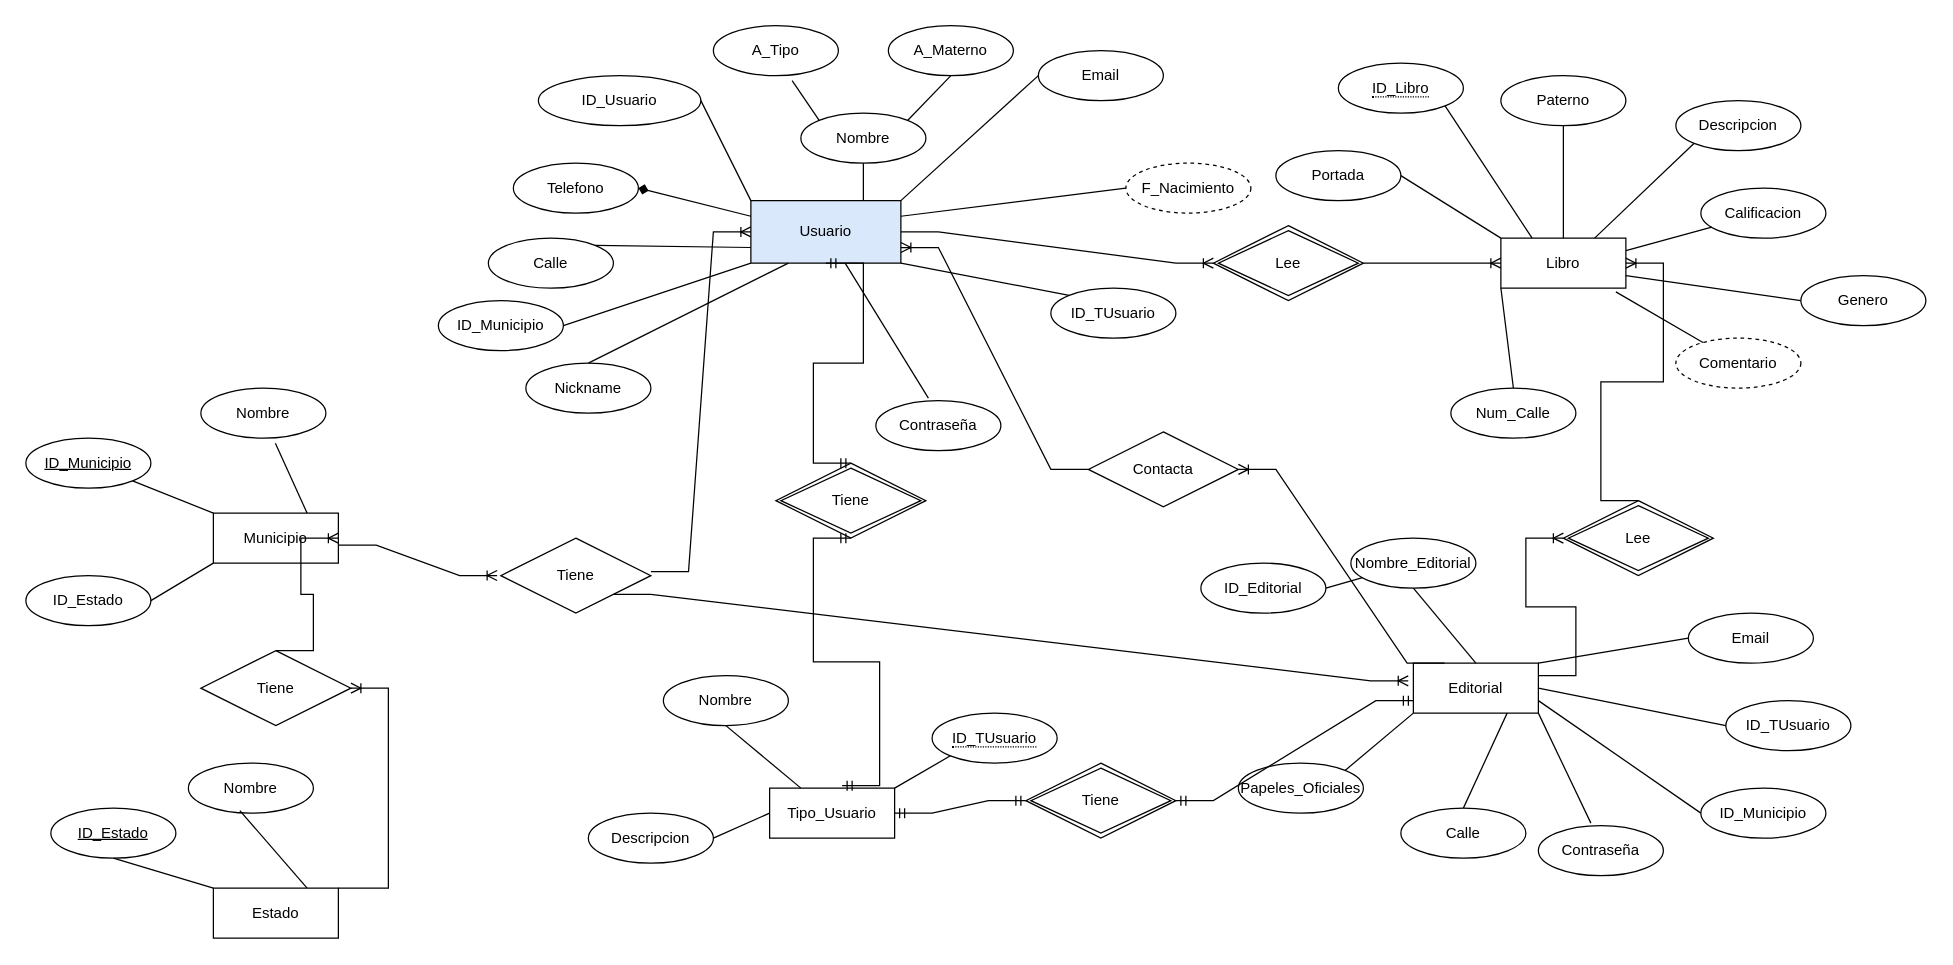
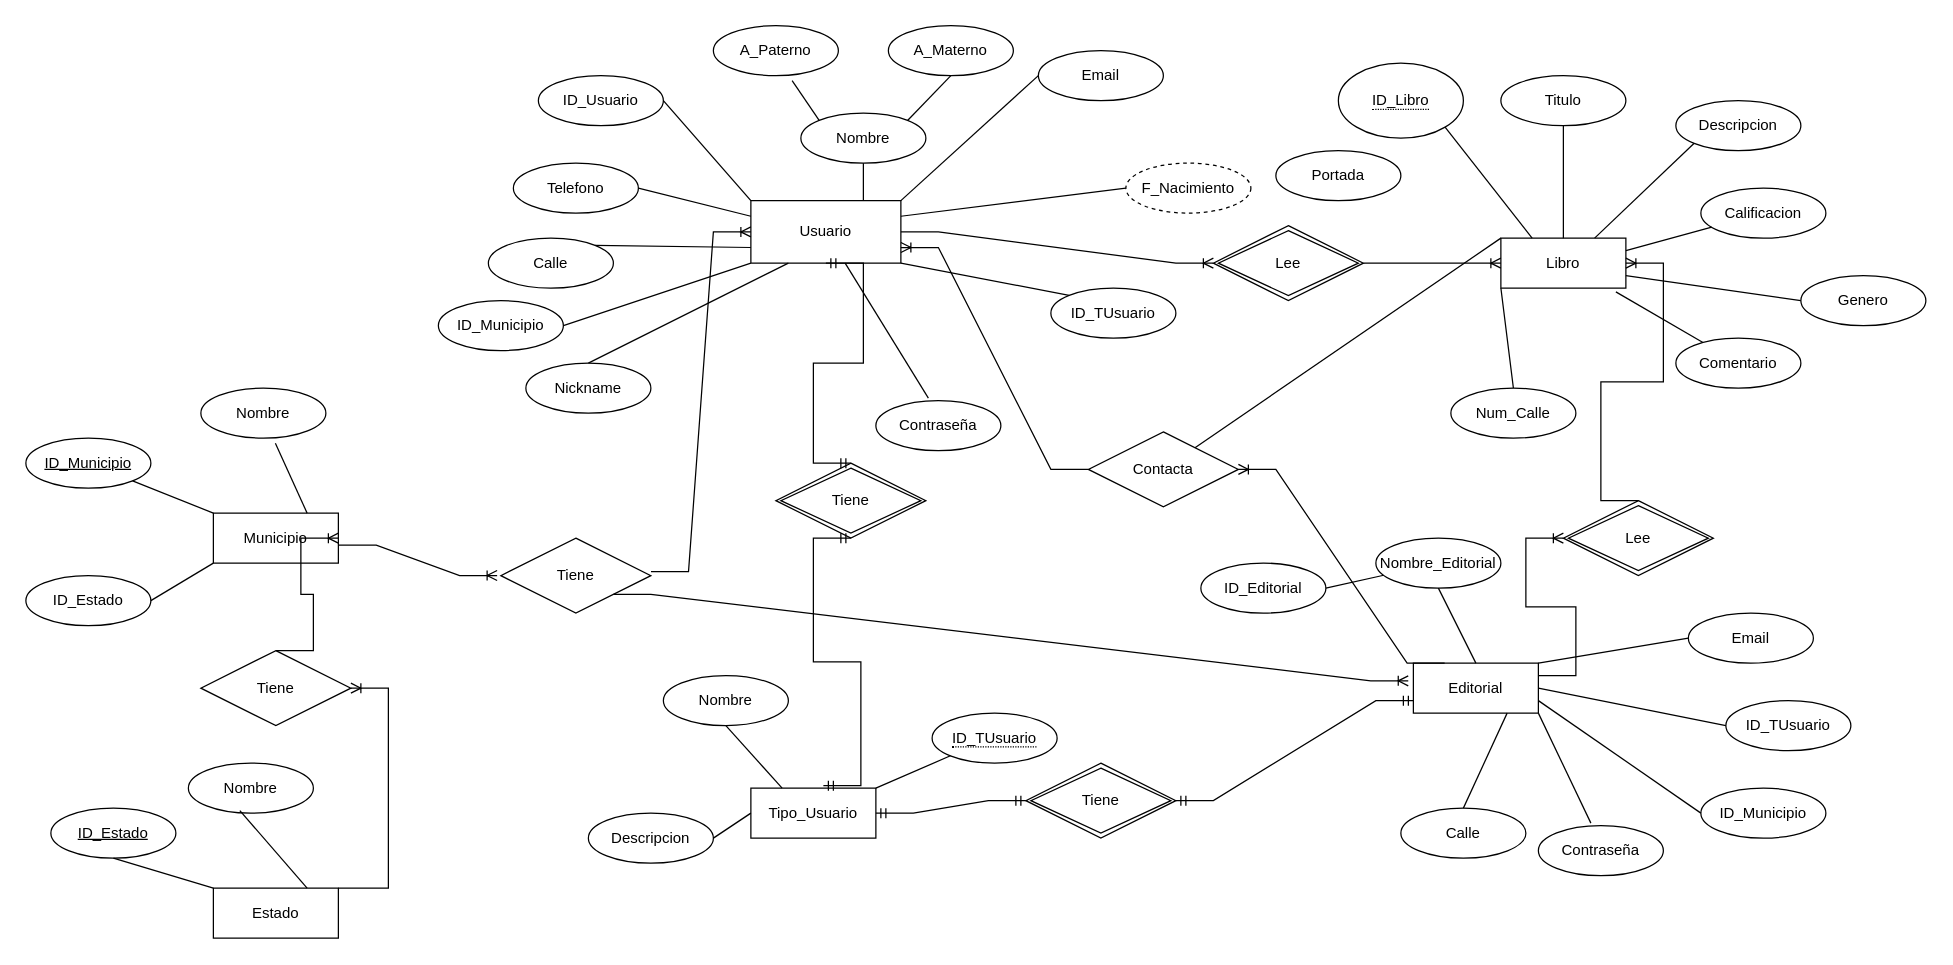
node "A_Tipo": label "A_Tipo" -> "A_Paterno"
node "ID_Libro": size 125x50 -> 125x75
node "ID_Usuario": size 163x50 -> 125x50
node "Paterno": label "Paterno" -> "Titulo"
edge "Usuario" -> "Telefono": arrowhead diamond -> none
edge "Portada" -- "Libro": now "Contacta" -- "Libro"
node "Usuario": fillcolor #dae8fc -> #ffffff
node "Comentario": style dashed -> solid
node "Nombre_Editorial": moved (1413, 563) -> (1438, 563)
edge "Editorial" -- "Papeles_Oficiales": removed
node "Papeles_Oficiales": removed
node "Tipo_Usuario": moved (832, 813) -> (813, 813)
